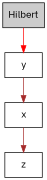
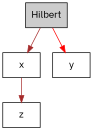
edge "y" -> "x": now "Hilbert" -> "x"
